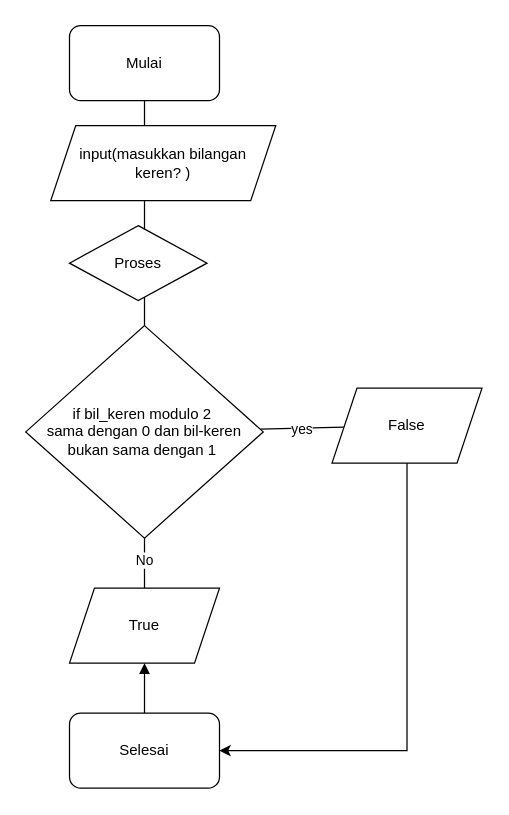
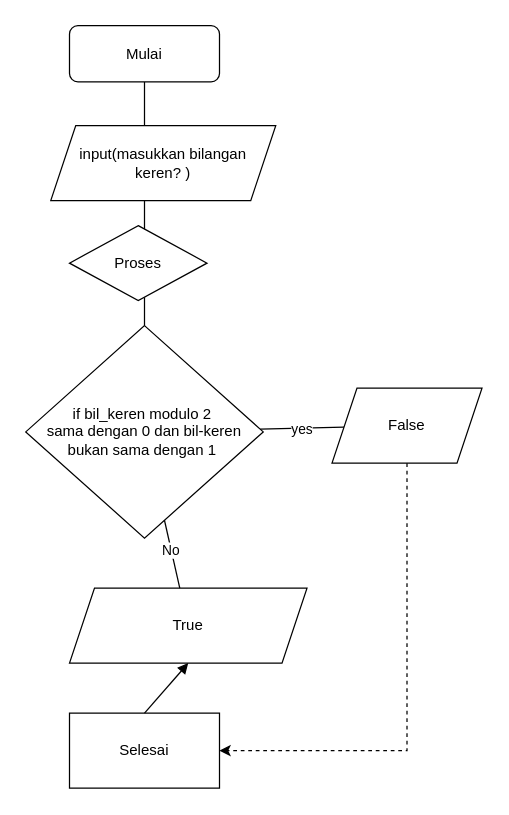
node "Mulai": size 150x75 -> 150x56
node "True": size 150x75 -> 238x75
edge "False" -> "Selesai": style solid -> dashed
node "Selesai": shape rounded rectangle -> rectangle
